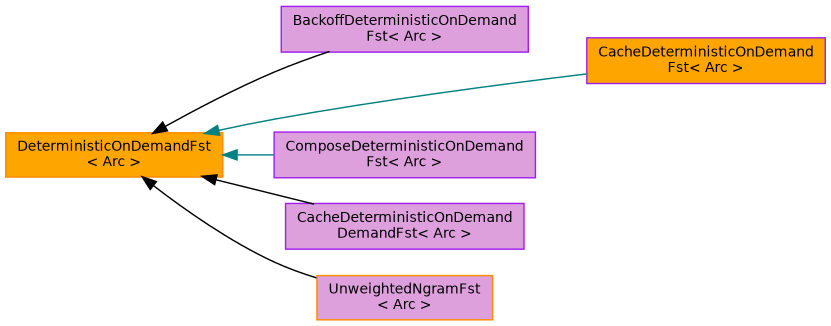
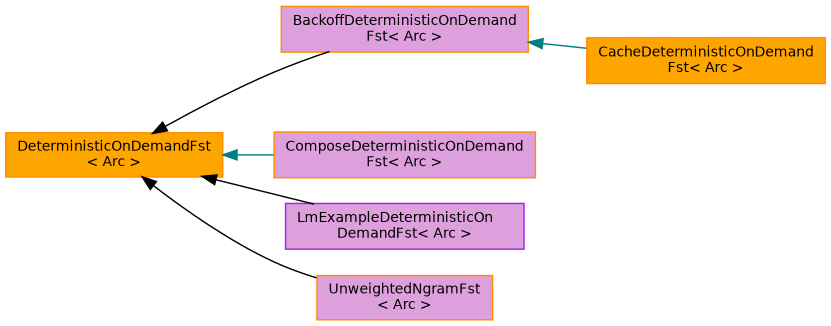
node "BackoffDeterministicOnDemand Fst< Arc >": color purple -> darkorange
node "CacheDeterministicOnDemand Fst< Arc >": color purple -> darkorange
edge "CacheDeterministicOnDemand Fst< Arc >" -> "DeterministicOnDemandFst < Arc >": now "CacheDeterministicOnDemand Fst< Arc >" -> "BackoffDeterministicOnDemand Fst< Arc >"
node "ComposeDeterministicOnDemand Fst< Arc >": color purple -> darkorange
node "CacheDeterministicOnDemand DemandFst< Arc >": label "CacheDeterministicOnDemand DemandFst< Arc >" -> "LmExampleDeterministicOn DemandFst< Arc >"
